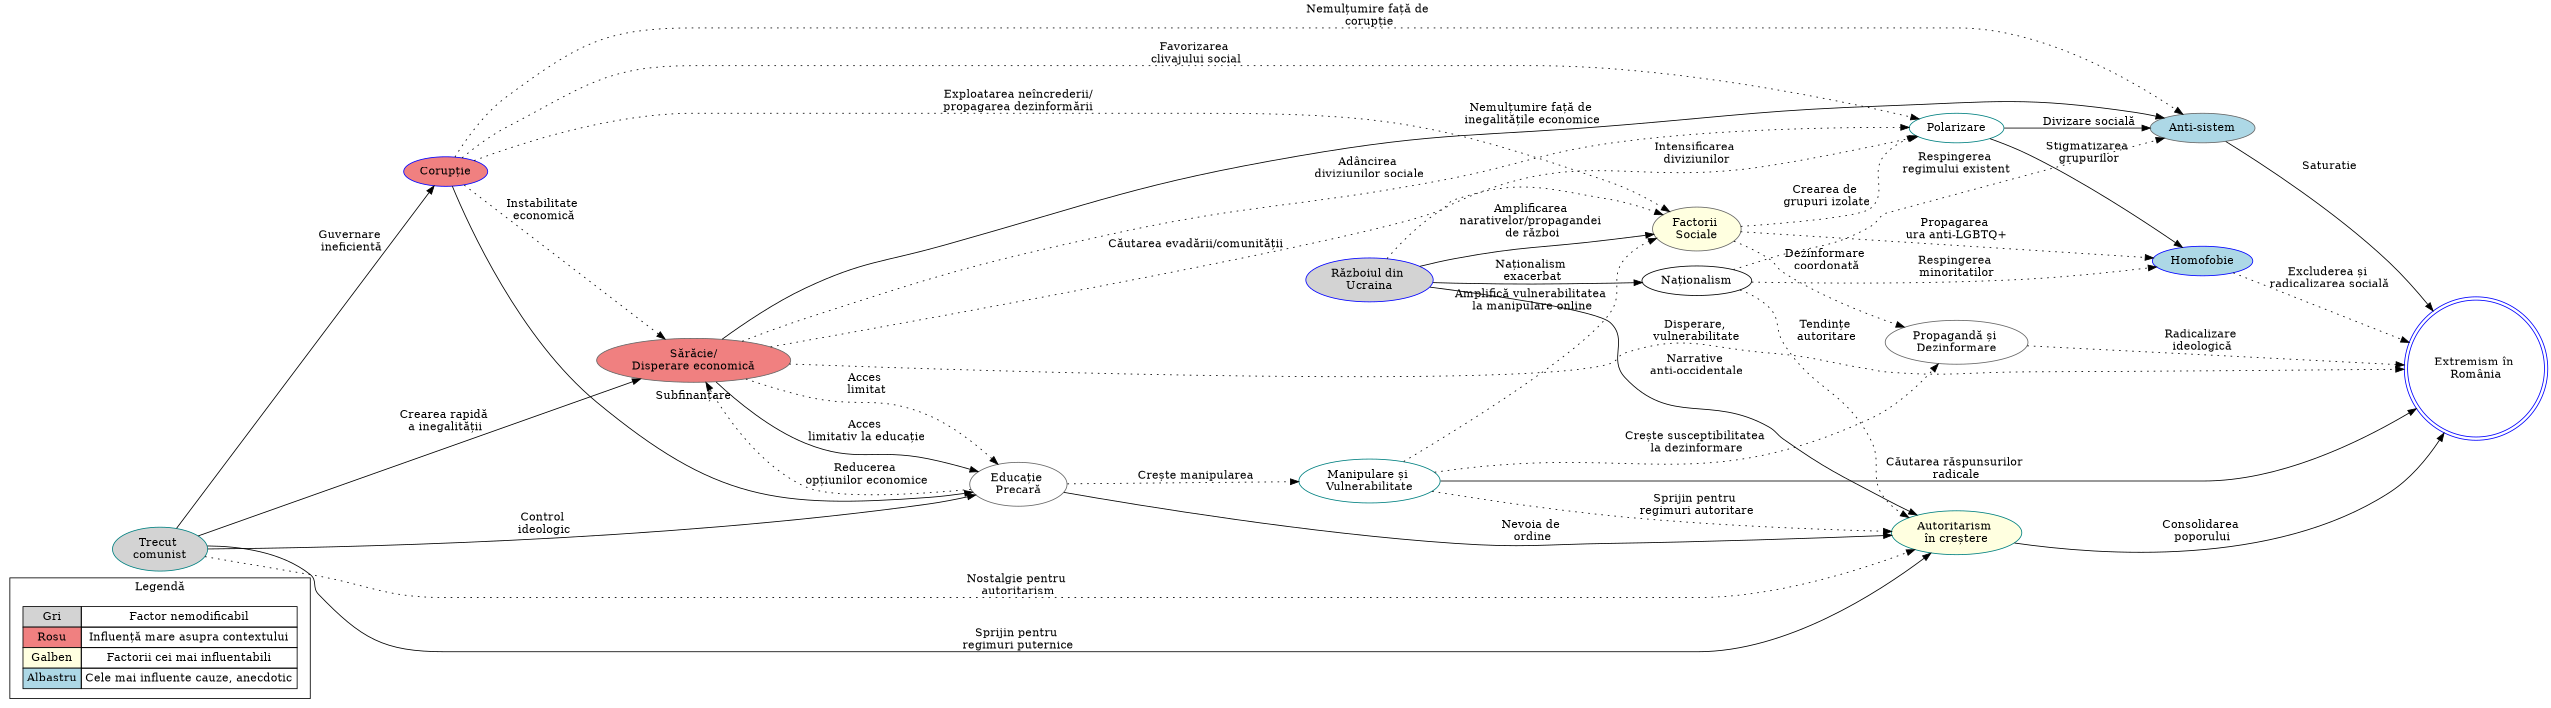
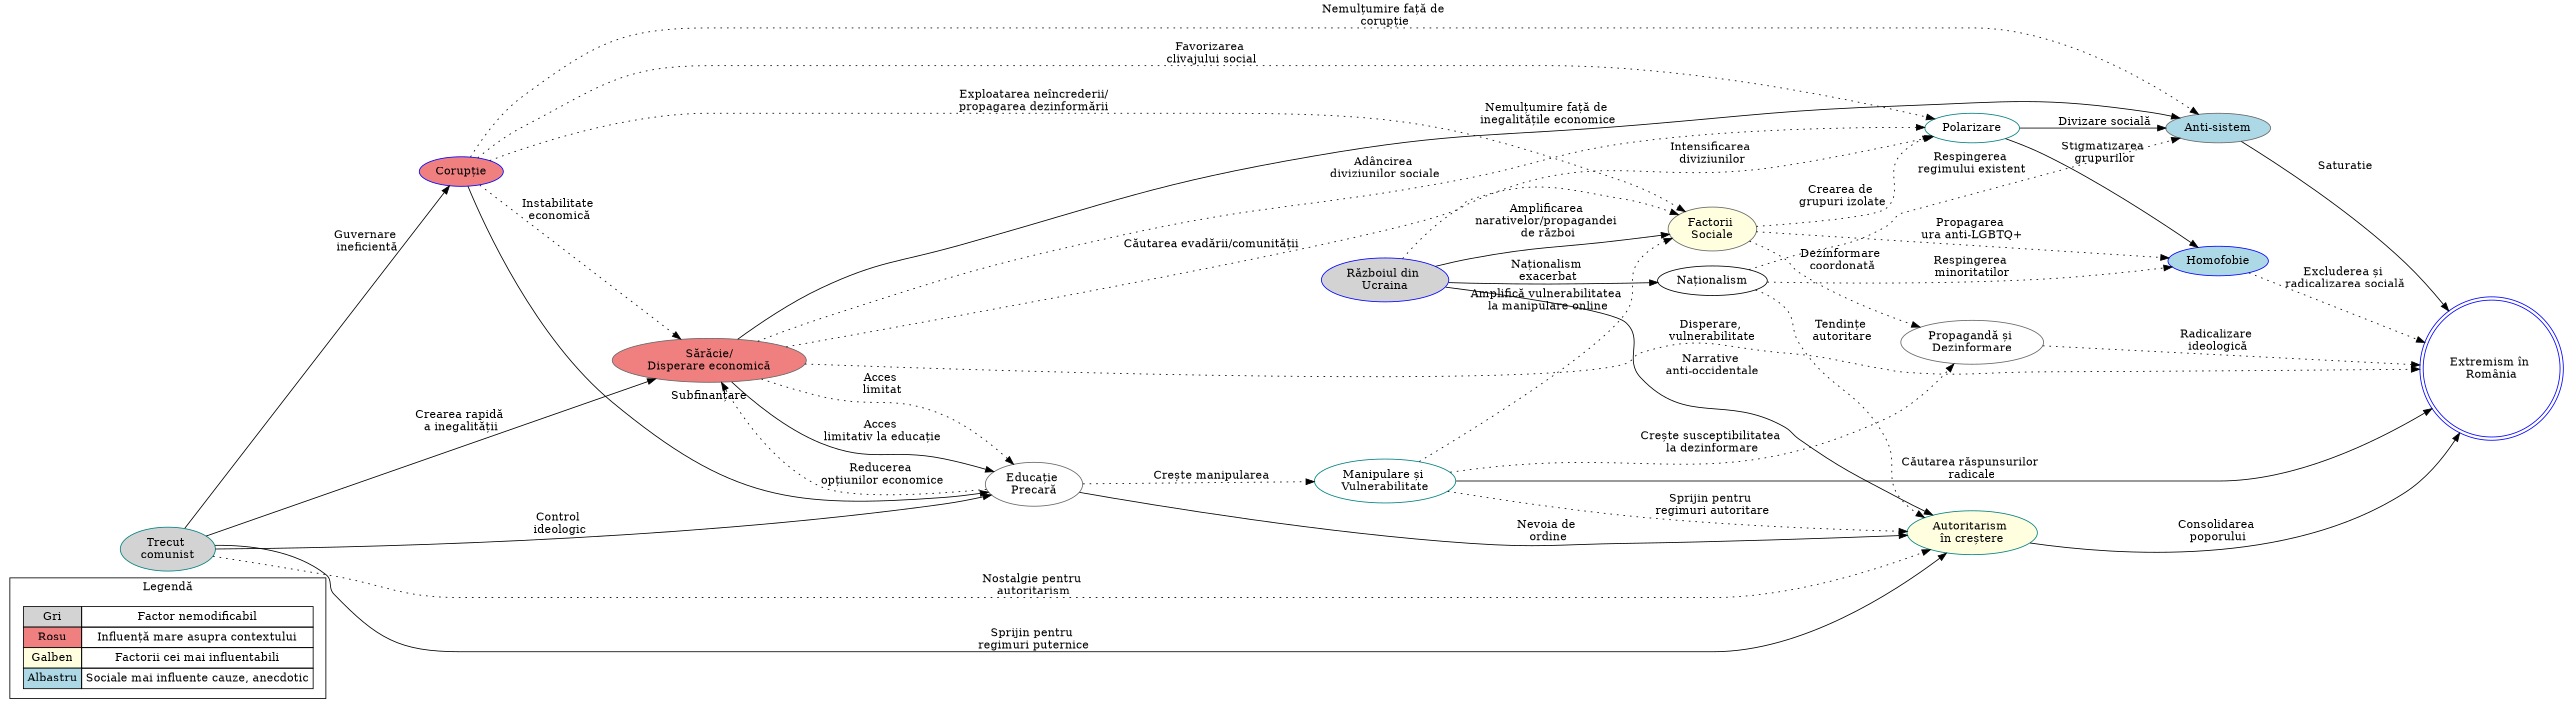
node "Gri": text "Cele mai influente cauze, anecdotic" -> "Sociale mai influente cauze, anecdotic"
